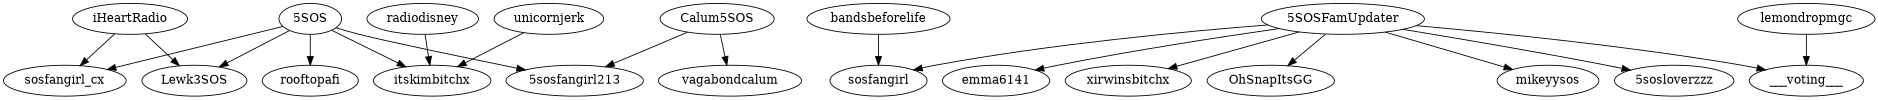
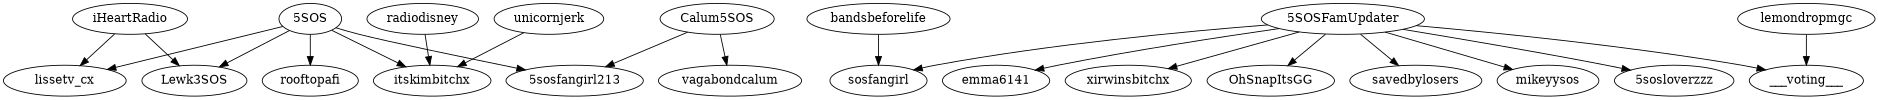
node "sosfangirl_cx": label "sosfangirl_cx" -> "lissetv_cx"
node "savedbylosers": added
